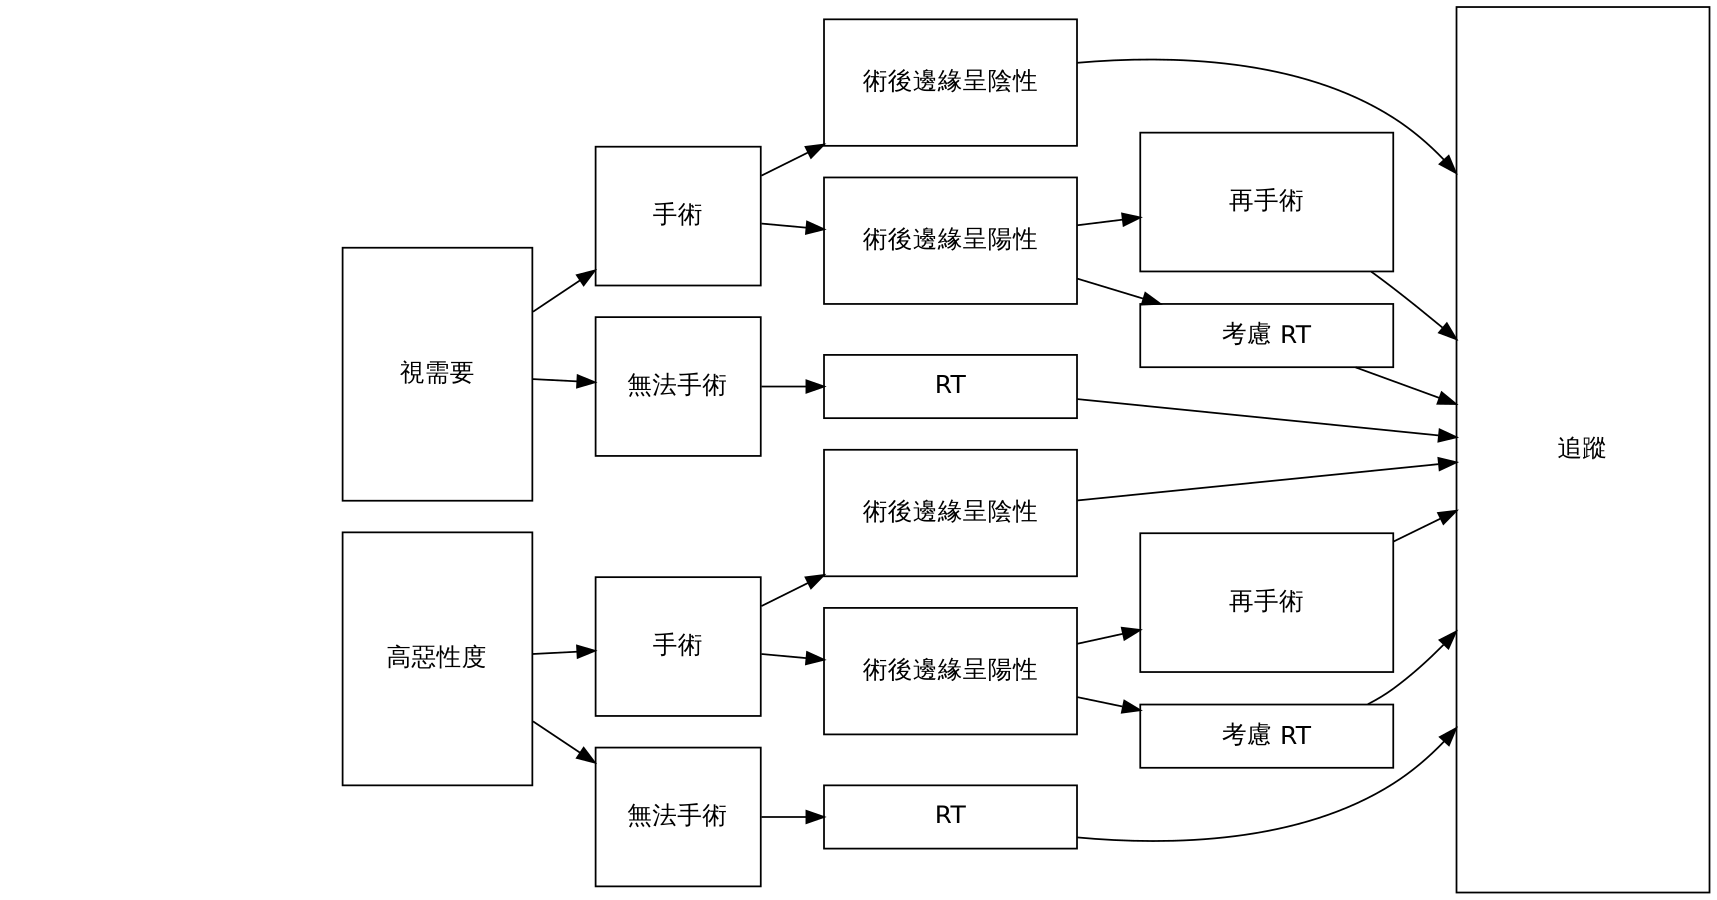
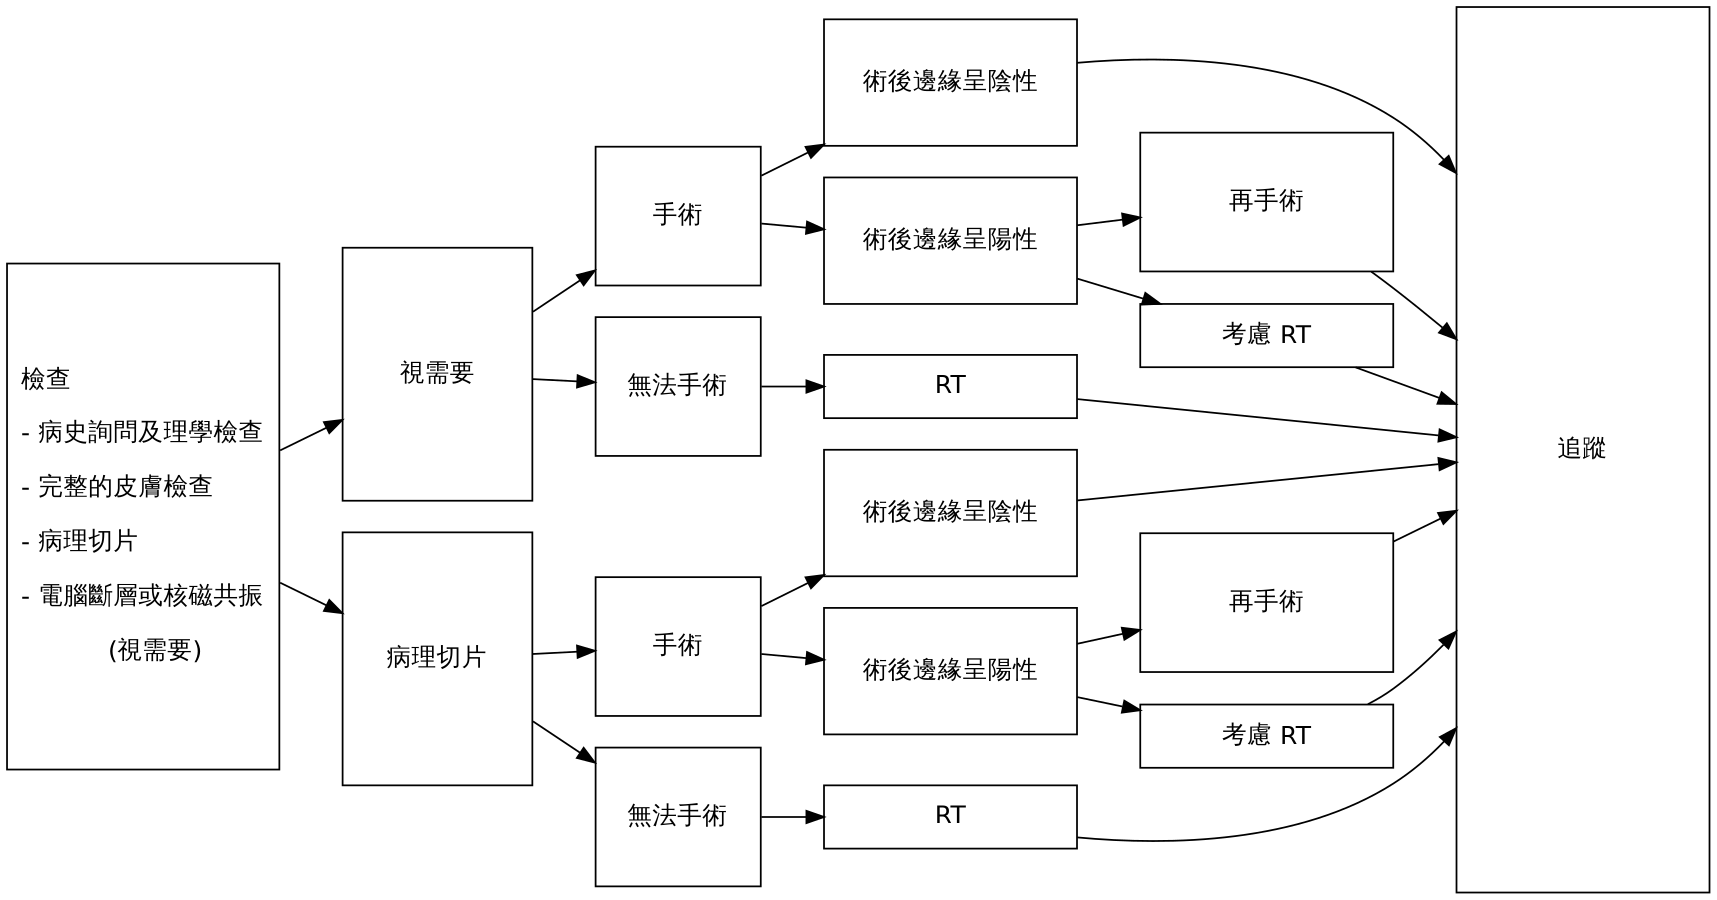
node "檢查 - 病史詢問及理學檢查 - 完整的皮膚檢查 - 病理切片 - 電腦斷層或核磁共振 (視需要)": added
node "高惡性度": label "高惡性度" -> "病理切片"
